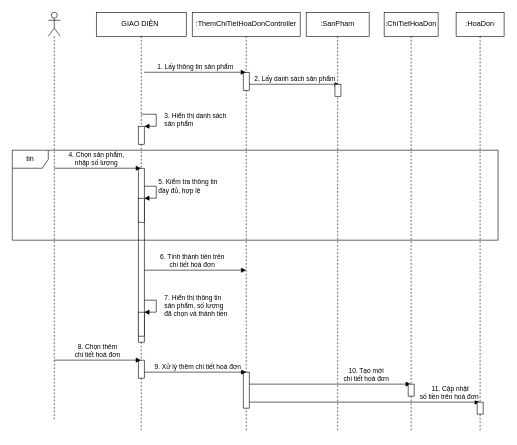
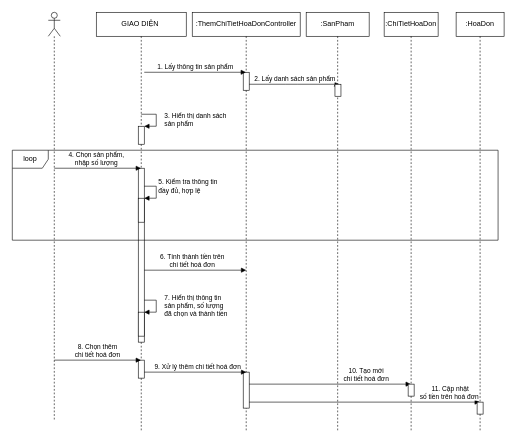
node "tin": label "tin" -> "loop"
